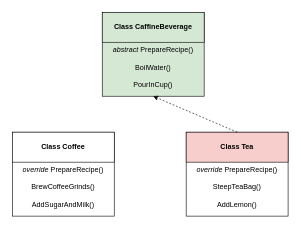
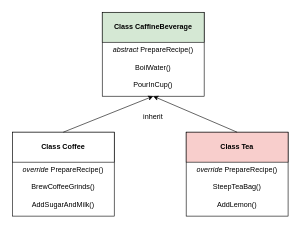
node "abstract PrepareRecipe() BoilWater() PourInCup()": fillcolor #d5e8d4 -> #ffffff
edge "Class Tea" -> "abstract PrepareRecipe() BoilWater() PourInCup()": style dashed -> solid
edge "Class Coffee" -> "abstract PrepareRecipe() BoilWater() PourInCup()": added
node "inherit": added
